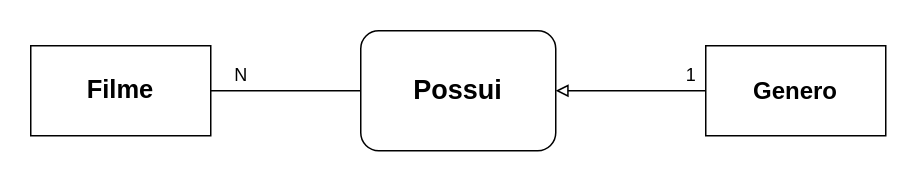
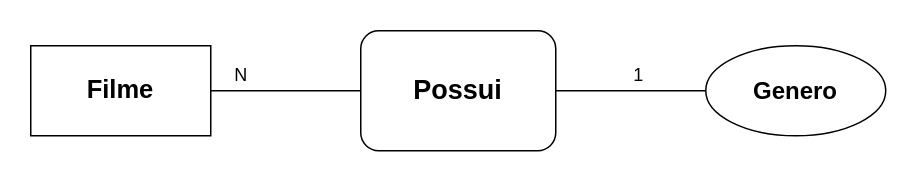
node "1": moved (691, 76) -> (638, 76)
edge "Genero" -> "Possui": arrowhead block -> none
node "Genero": shape rectangle -> ellipse
